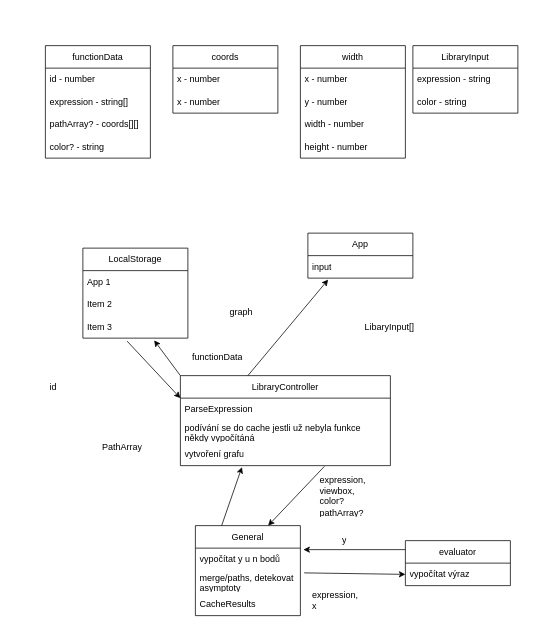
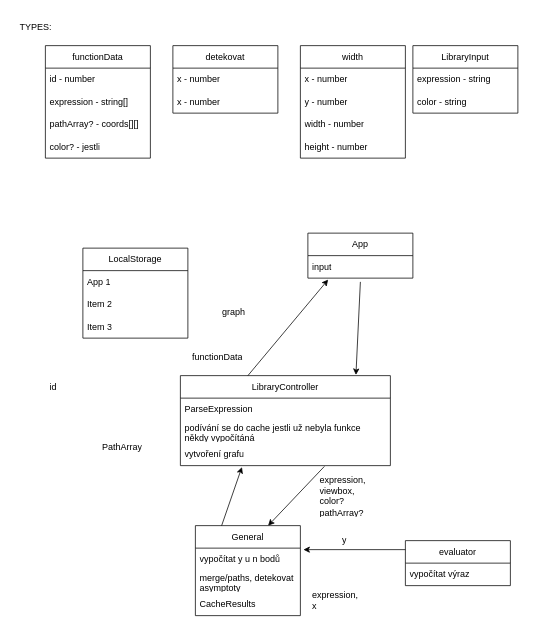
node "TYPES:": added
node "coords": label "coords" -> "detekovat"
node "color? - string": label "color? - string" -> "color? - jestli"
node "graph": moved (255, 312) -> (248, 312)
edge "input" -> "LibraryController": added
node "LibaryInput[]": removed
edge "LibraryController" -> "Item 3": removed
edge "Item 3" -> "ParseExpression": removed
edge "merge/paths, detekovat asymptoty" -> "vypočítat výraz": removed
